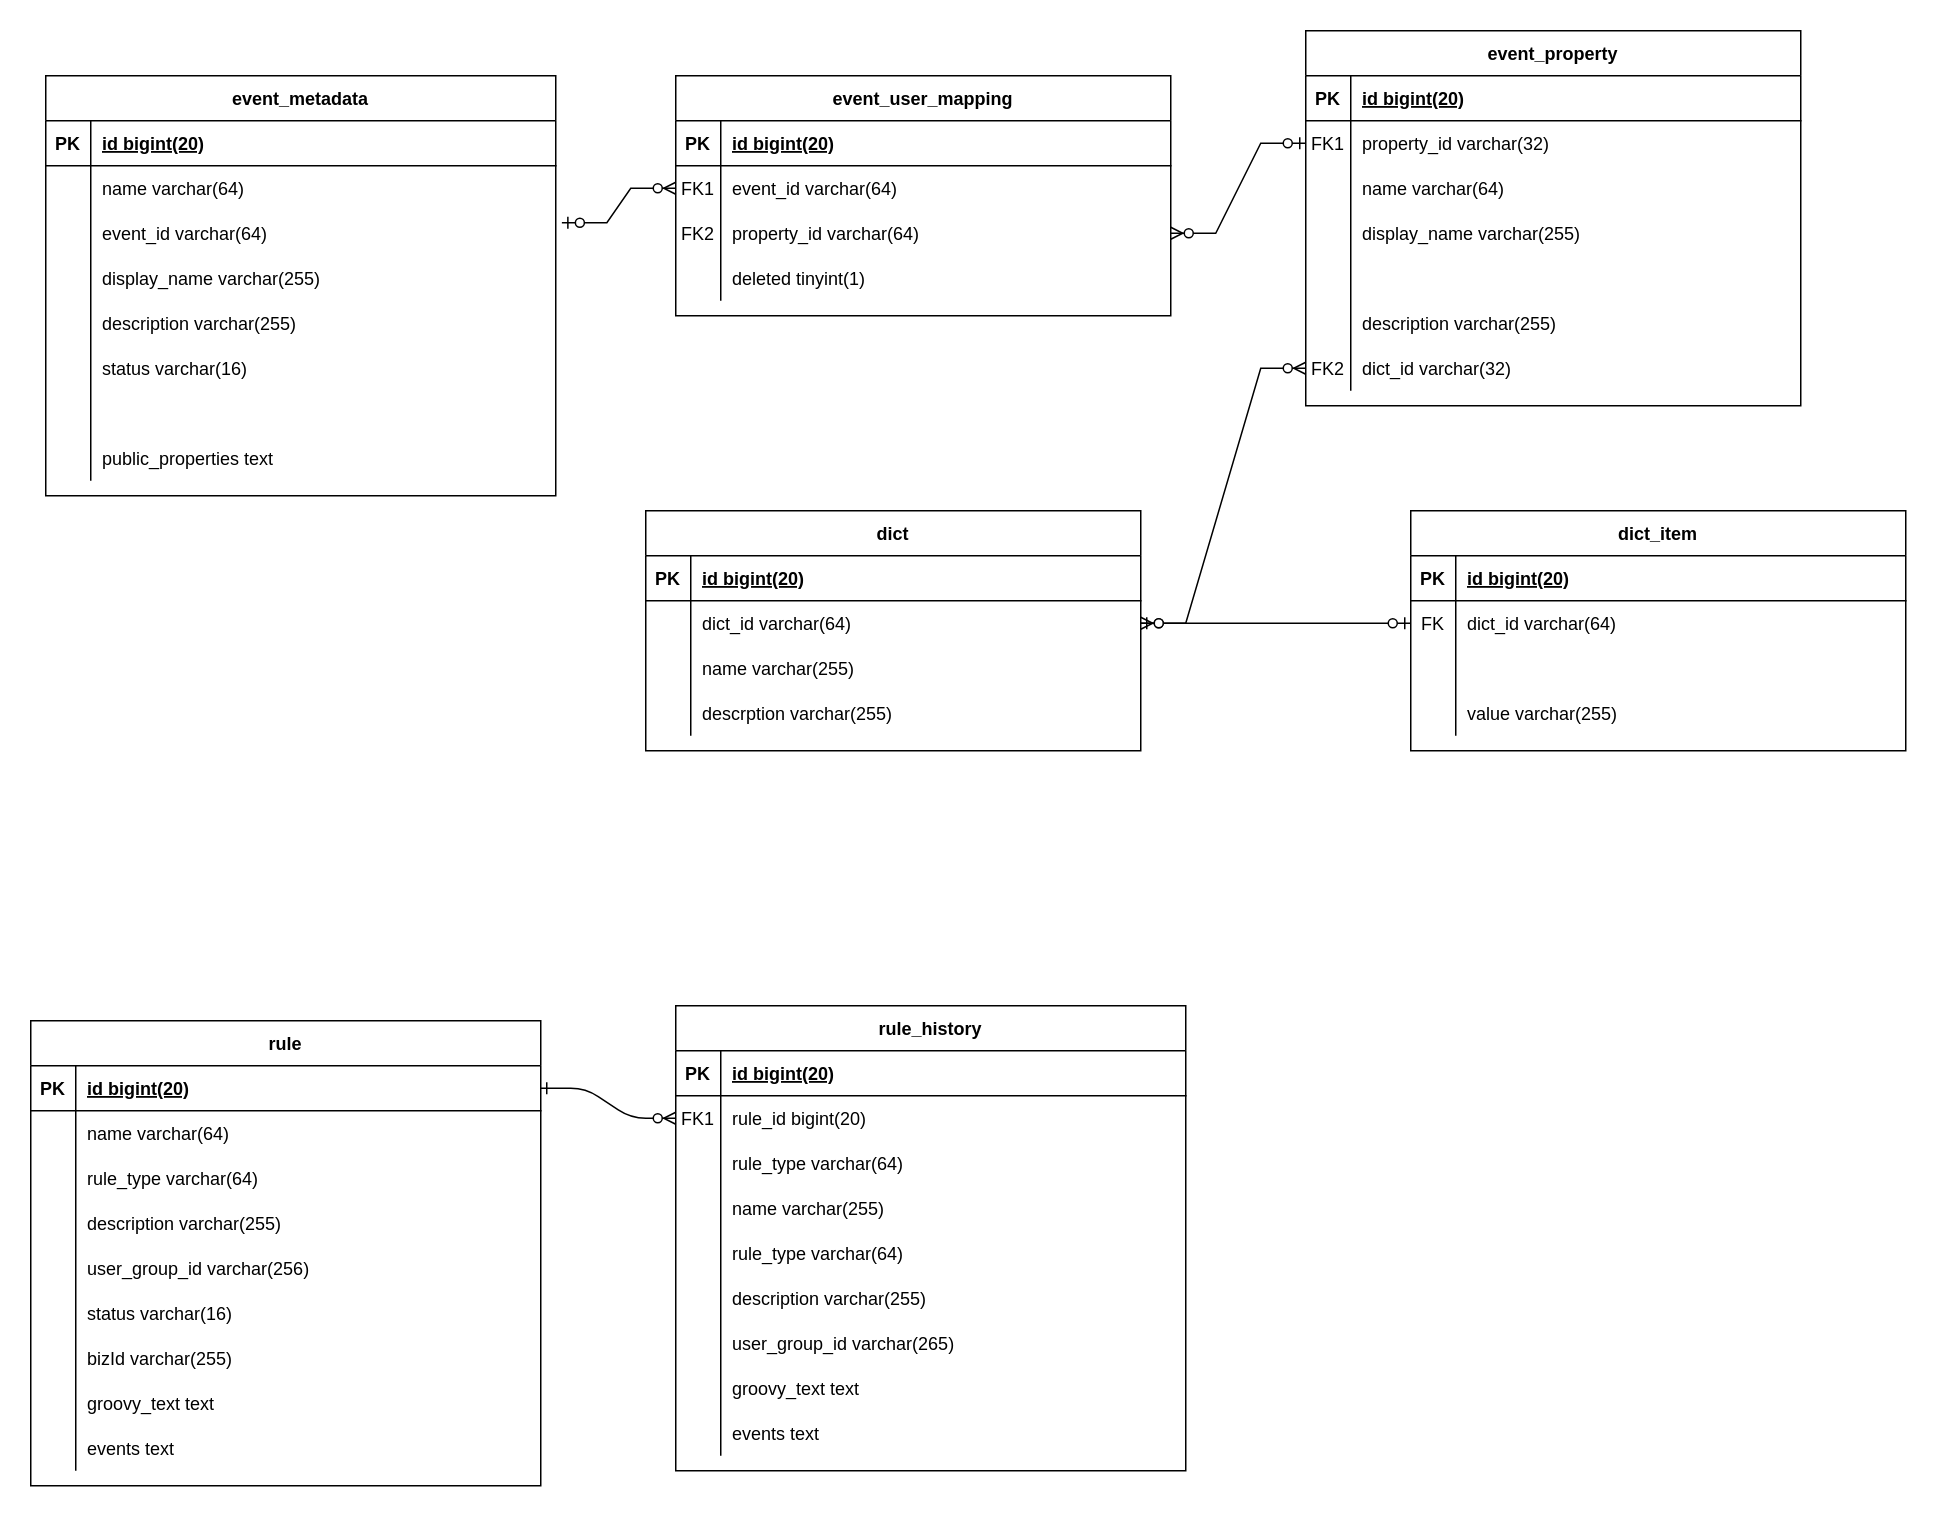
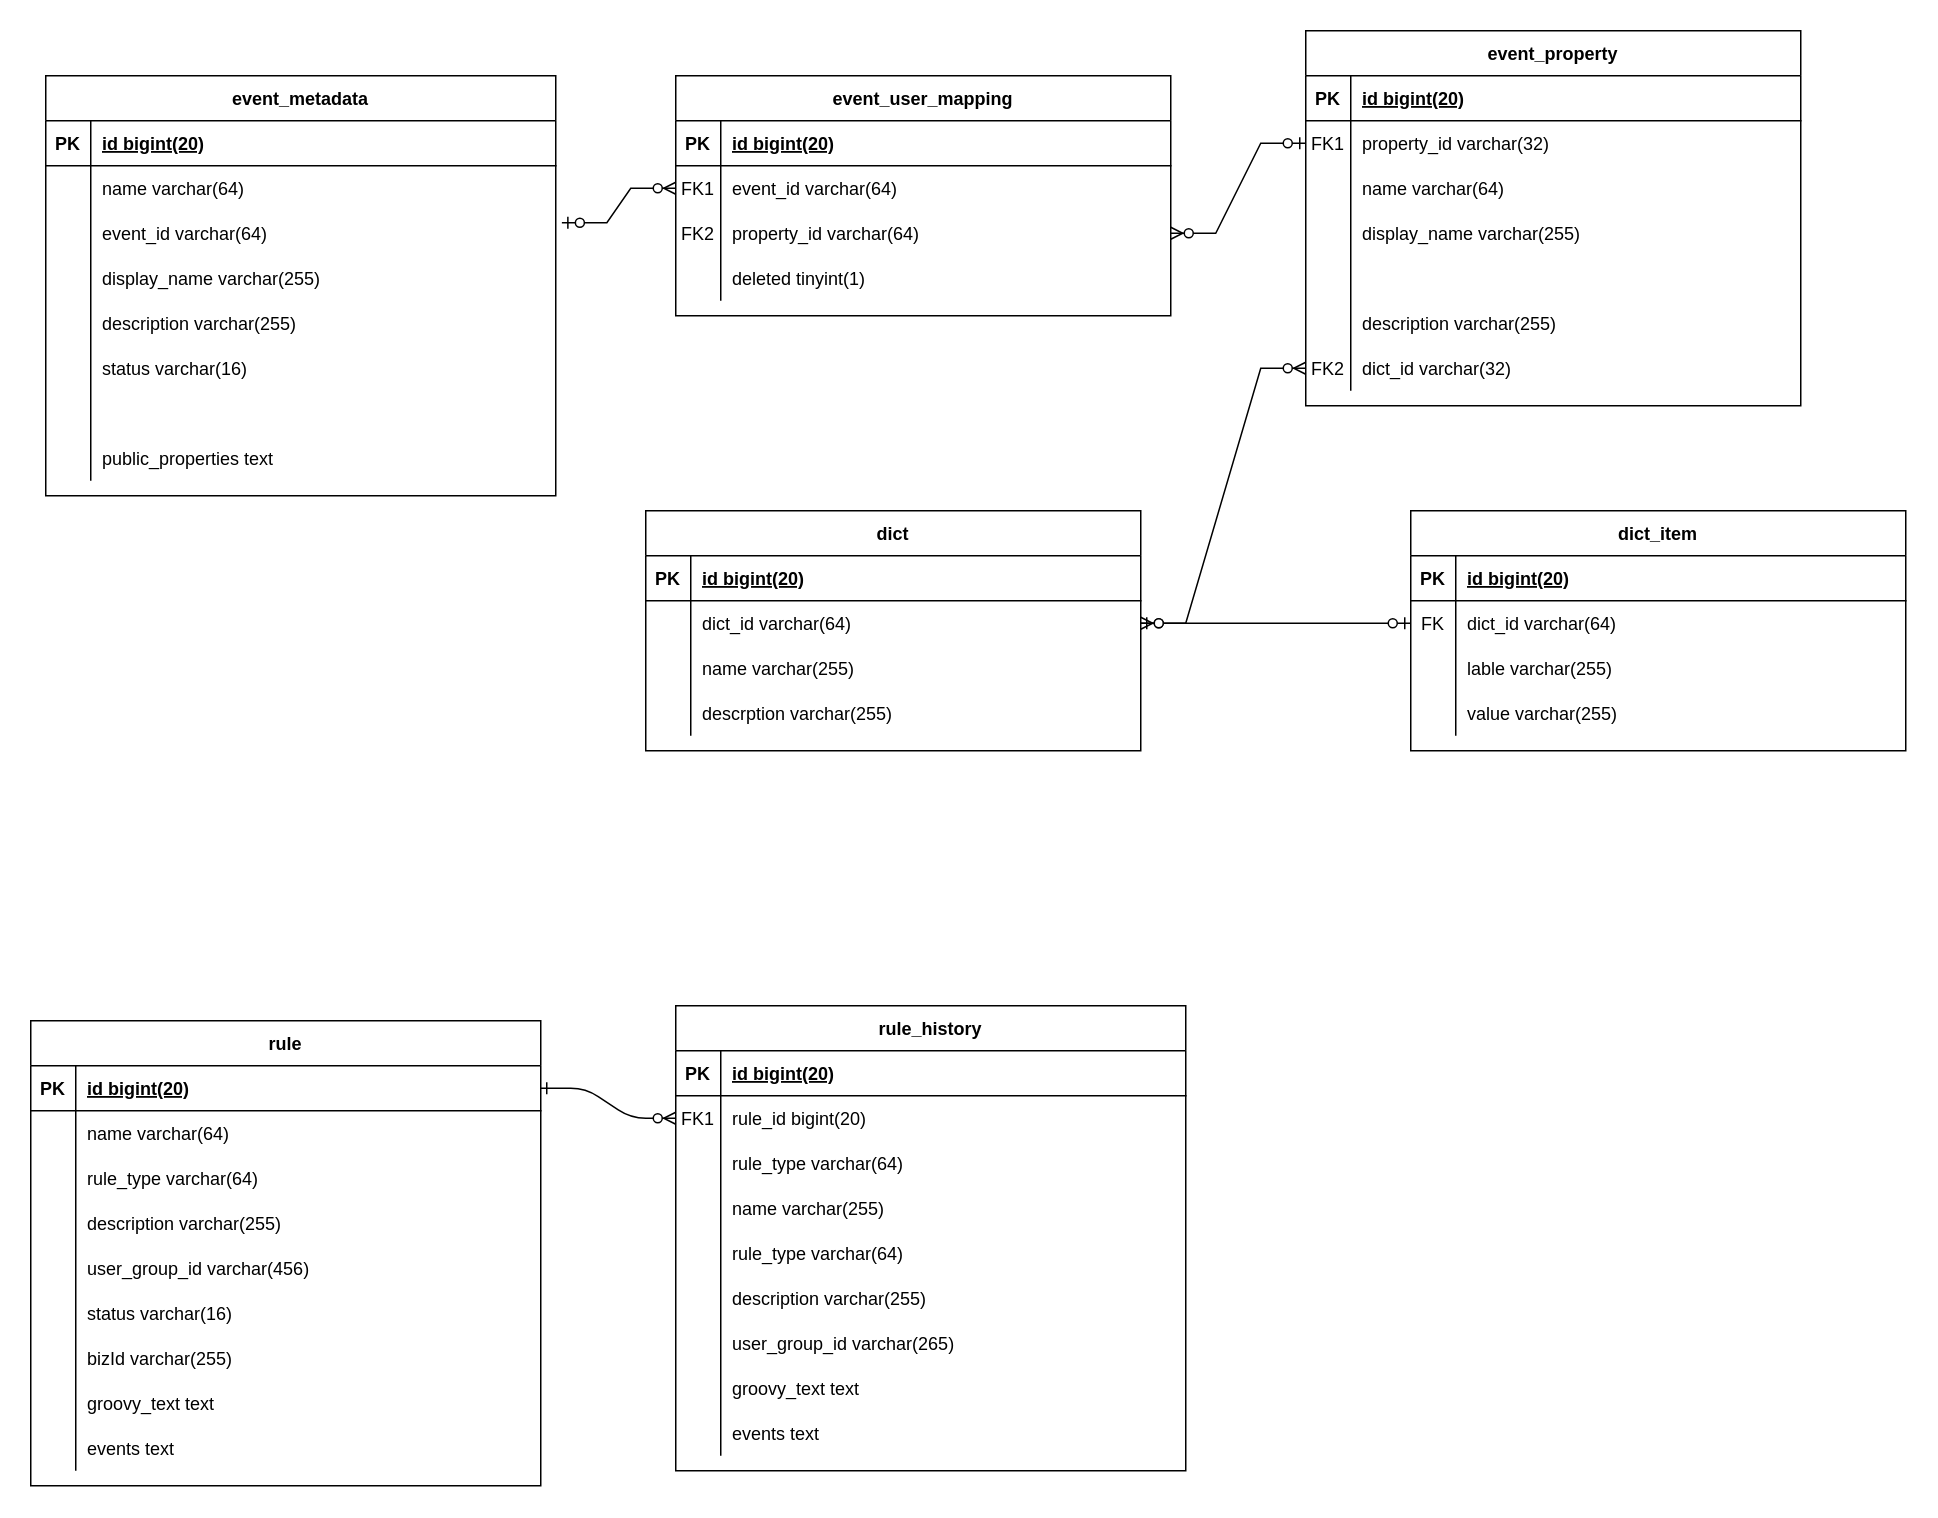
node "lable varchar(255)": added
node "user_group_id varchar(256)": label "user_group_id varchar(256)" -> "user_group_id varchar(456)"
